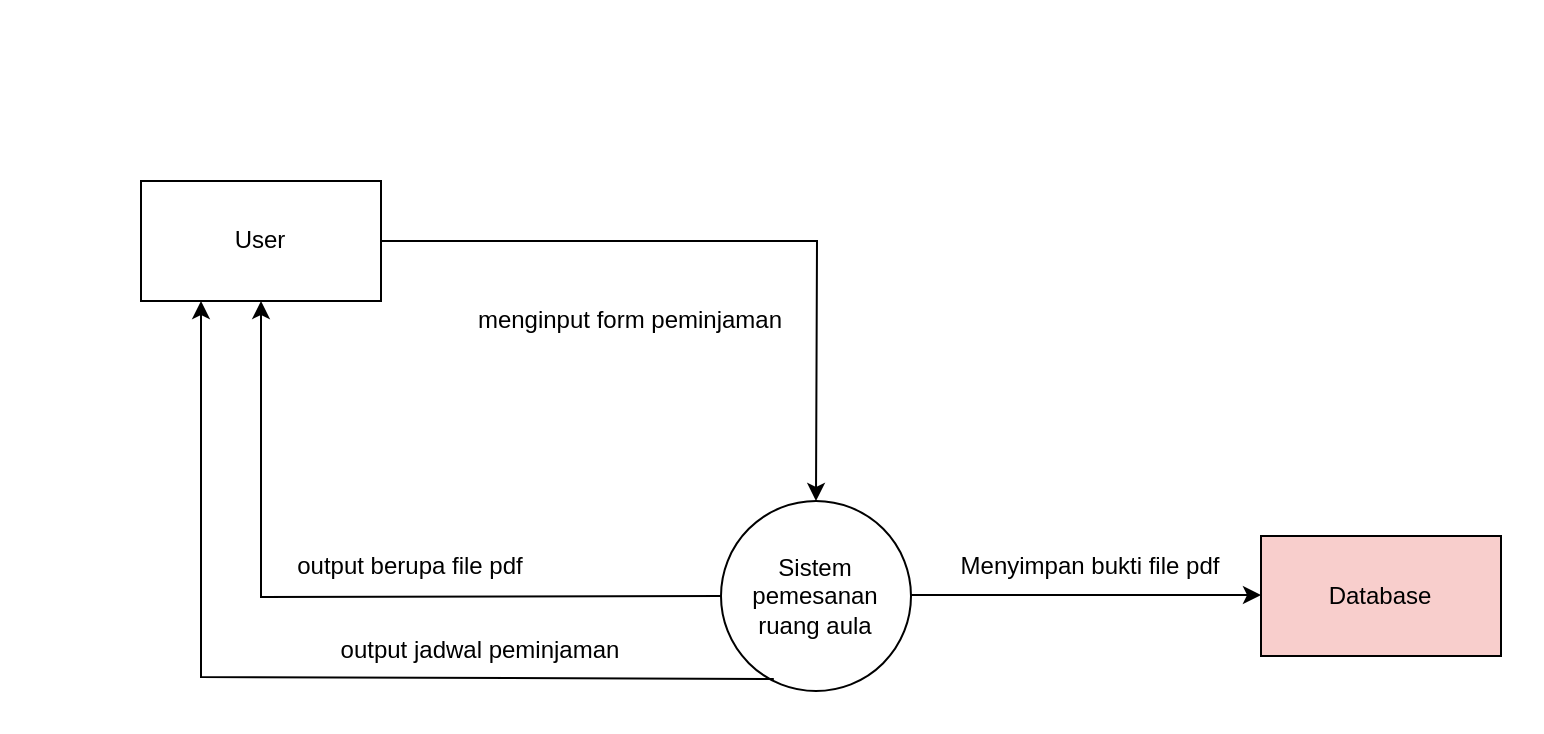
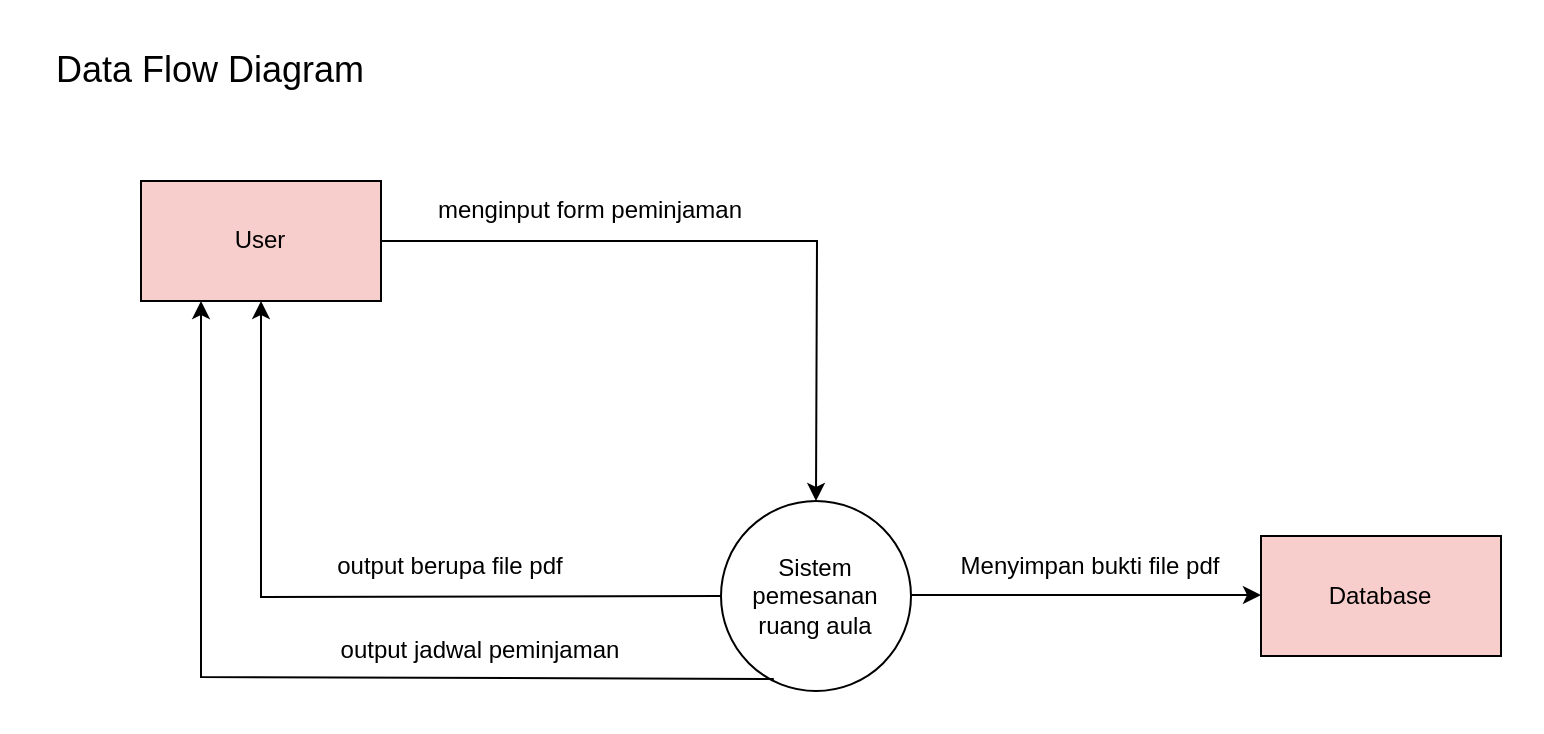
node "Data Flow Diagram": added
node "User": fillcolor #ffffff -> #f8cecc
node "menginput form peminjaman": moved (631, 321) -> (591, 211)
node "output berupa file pdf": moved (411, 566) -> (451, 566)
